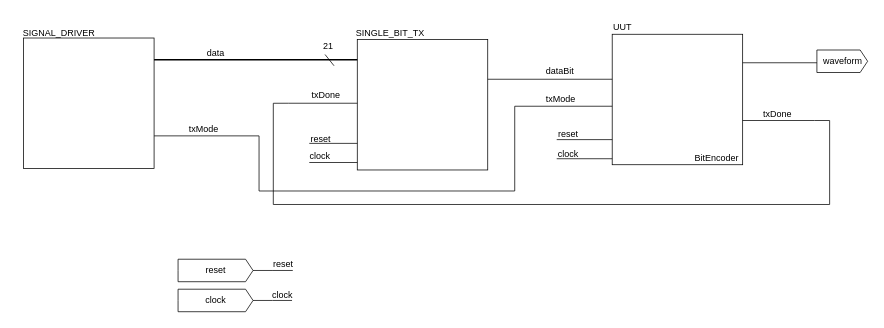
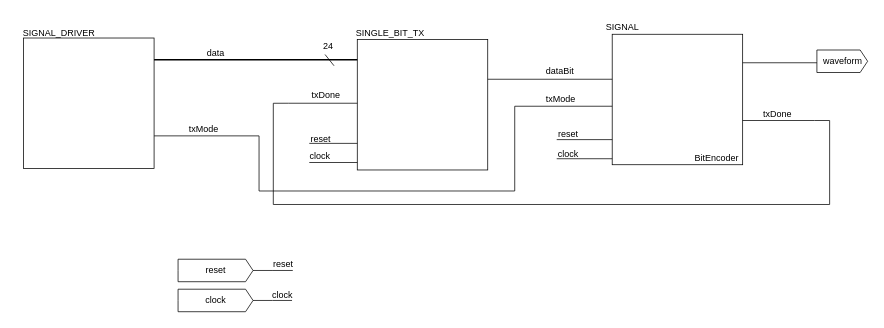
node "UUT": label "UUT" -> "SIGNAL"
node "21": label "21" -> "24"
